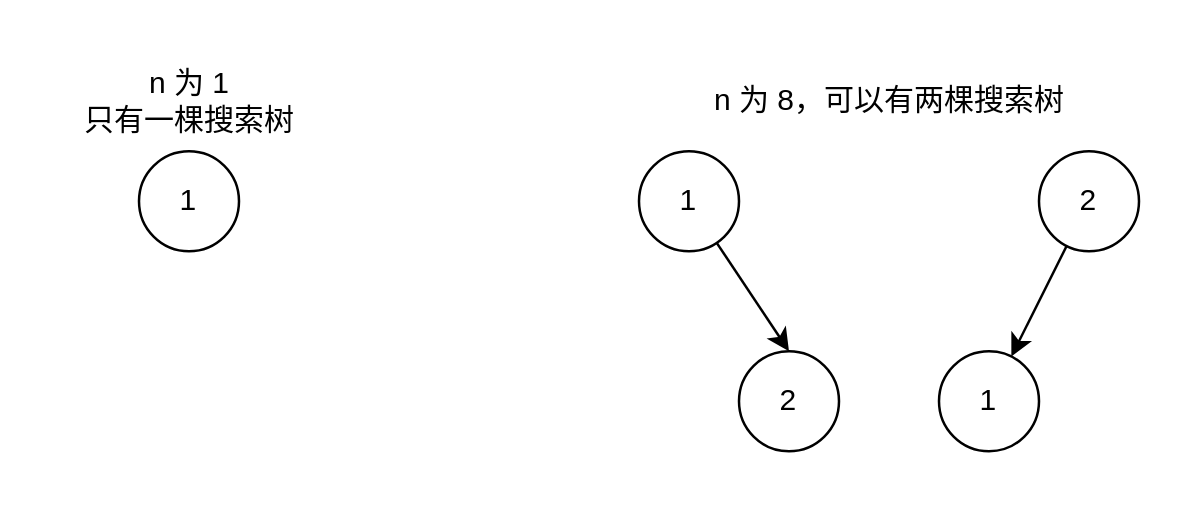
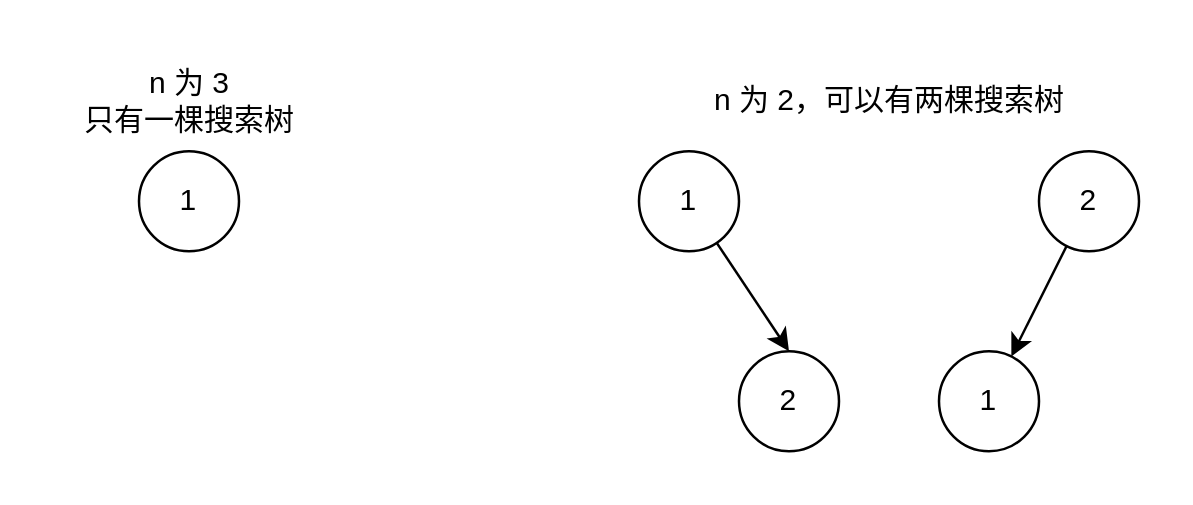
node "n 为 1 只有一棵搜索树": label "n 为 1 只有一棵搜索树" -> "n 为 3 只有一棵搜索树"
node "n 为 8，可以有两棵搜索树": label "n 为 8，可以有两棵搜索树" -> "n 为 2，可以有两棵搜索树"
